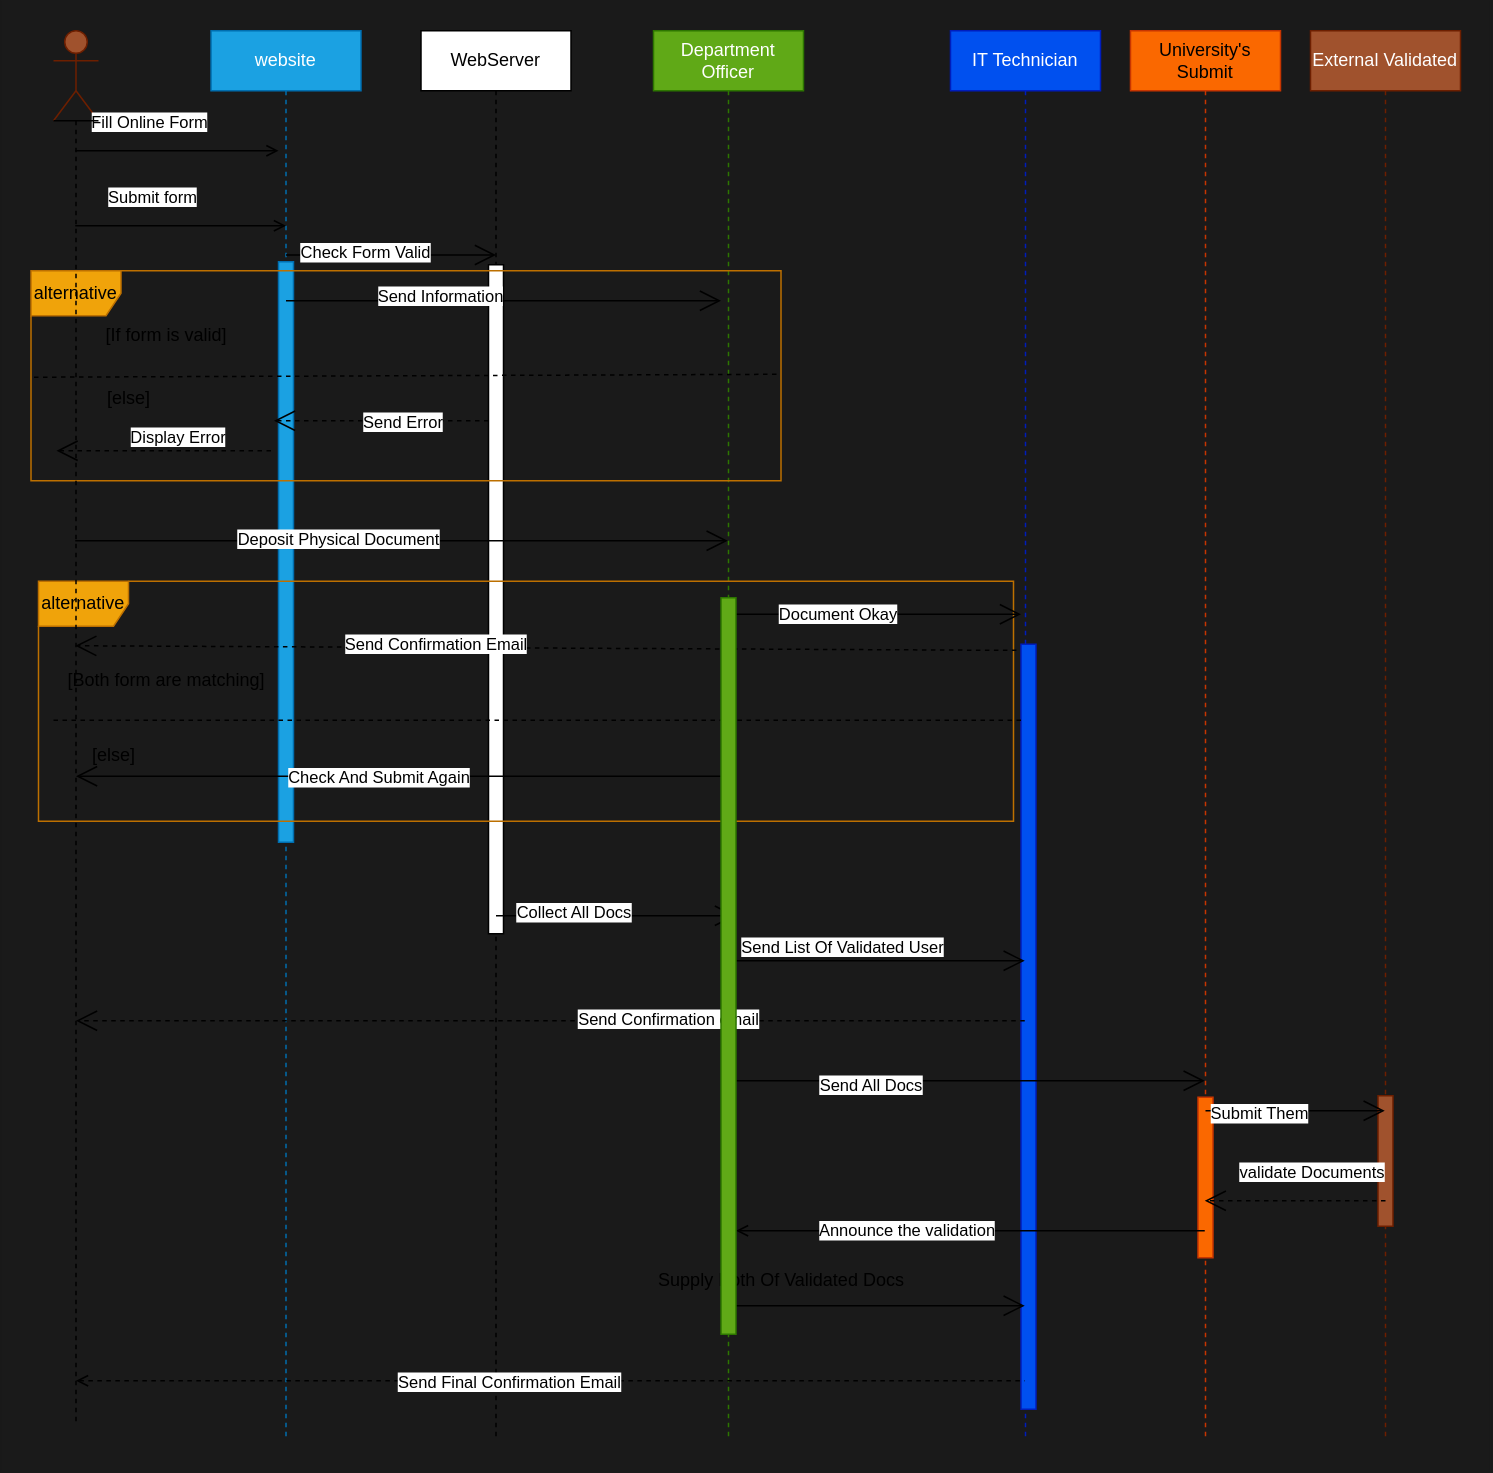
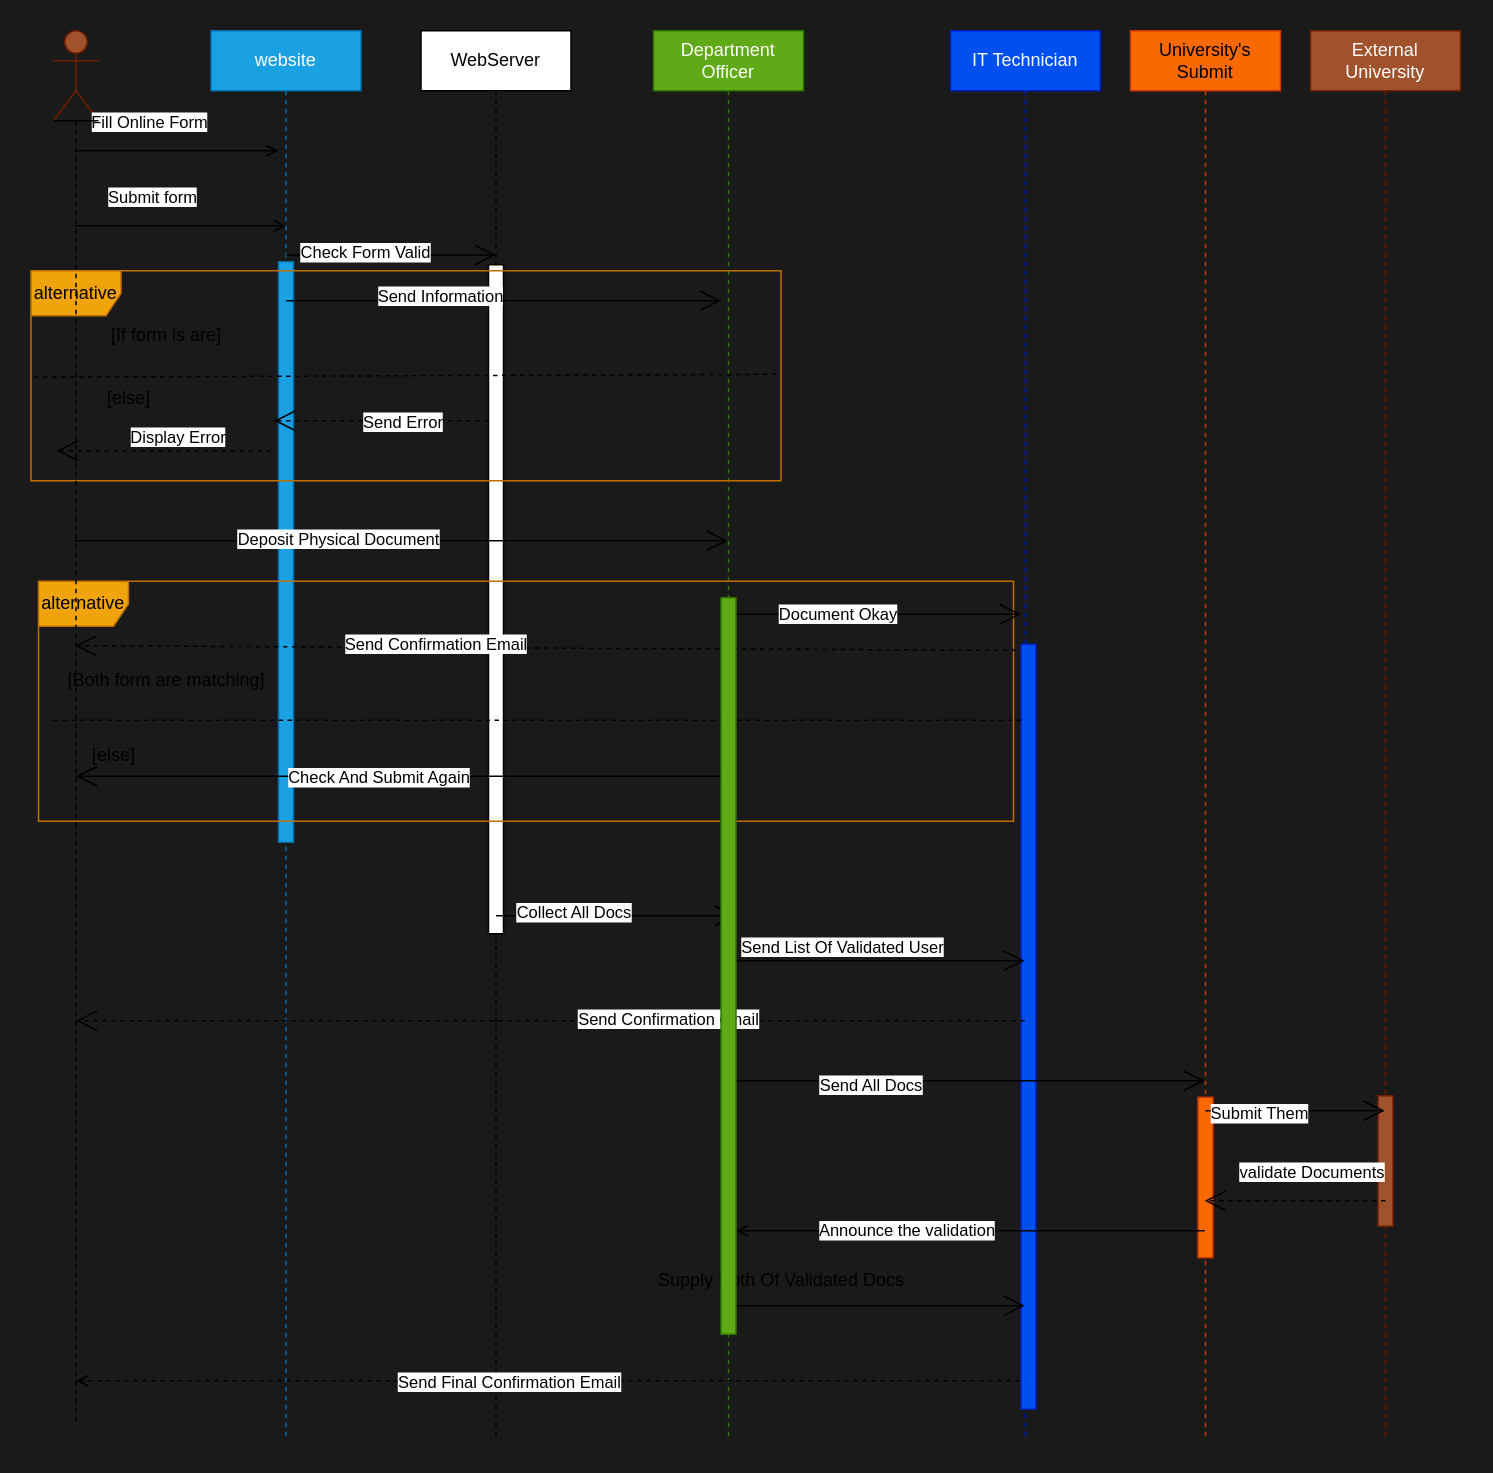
node "External Validated": label "External Validated" -> "External University"
node "[If form is valid]": label "[If form is valid]" -> "[If form is are]"
